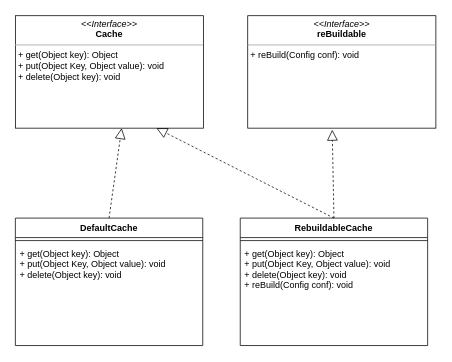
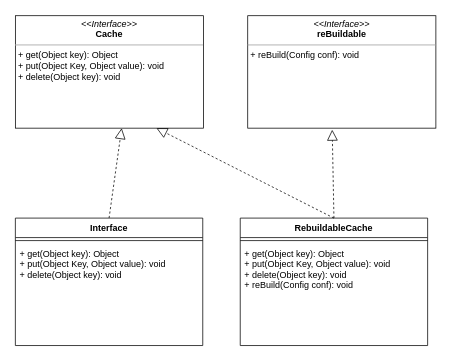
node "DefaultCache": label "DefaultCache" -> "Interface"
